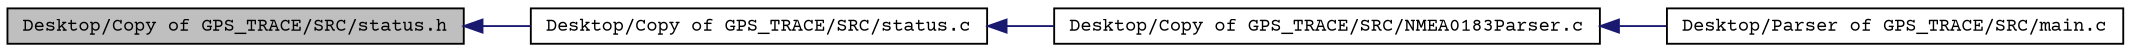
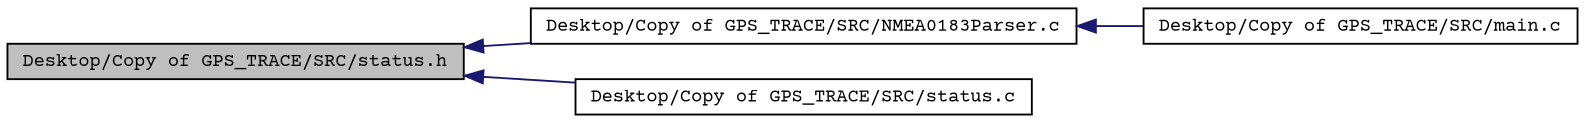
edge "Desktop/Copy of GPS_TRACE/SRC/NMEA0183Parser.c" -> "Desktop/Copy of GPS_TRACE/SRC/status.c": now "Desktop/Copy of GPS_TRACE/SRC/NMEA0183Parser.c" -> "Desktop/Copy of GPS_TRACE/SRC/status.h"
node "Desktop/Parser of GPS_TRACE/SRC/main.c": label "Desktop/Parser of GPS_TRACE/SRC/main.c" -> "Desktop/Copy of GPS_TRACE/SRC/main.c"
